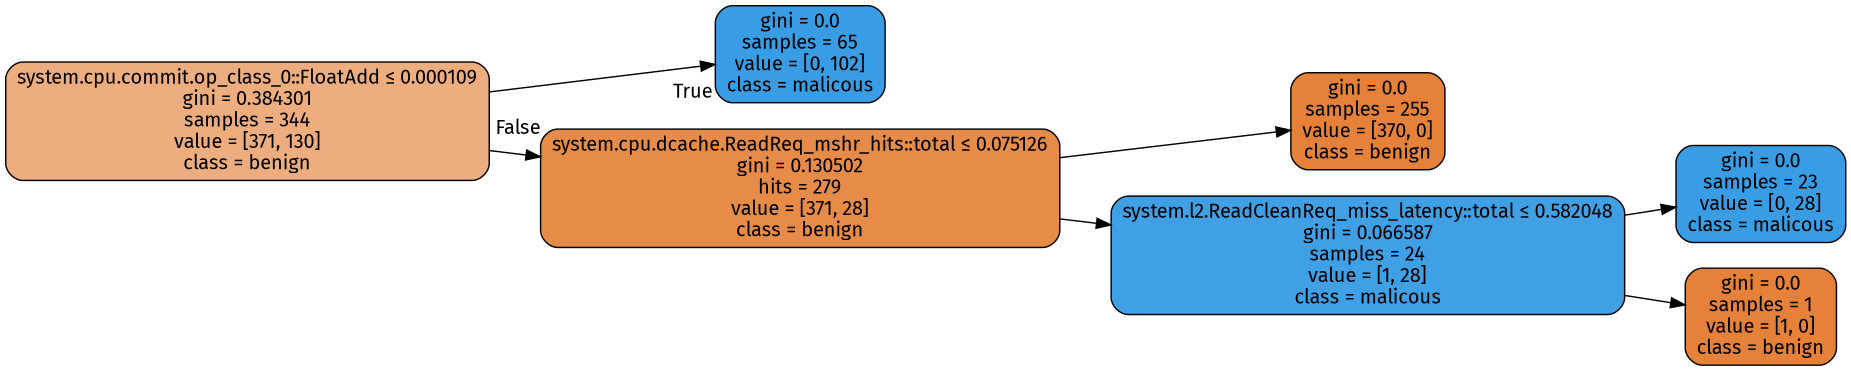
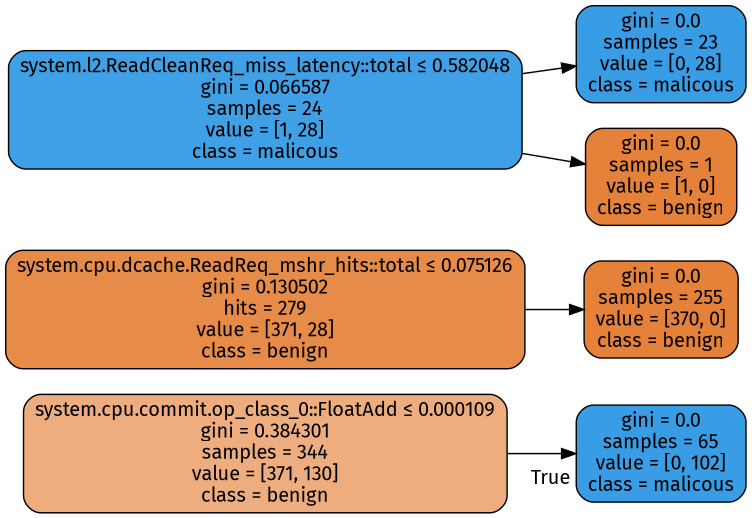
edge "system.cpu.commit.op_class_0::FloatAdd ≤ 0.000109" -> "system.cpu.dcache.ReadReq_mshr_hits::total ≤ 0.075126": removed
edge "system.cpu.dcache.ReadReq_mshr_hits::total ≤ 0.075126" -> "system.l2.ReadCleanReq_miss_latency::total ≤ 0.582048": removed
